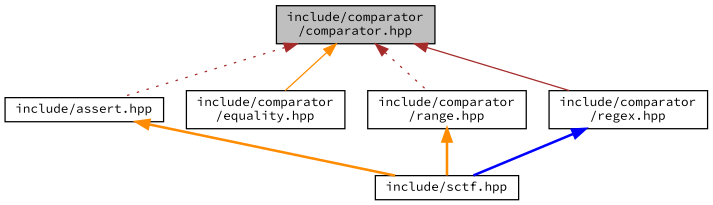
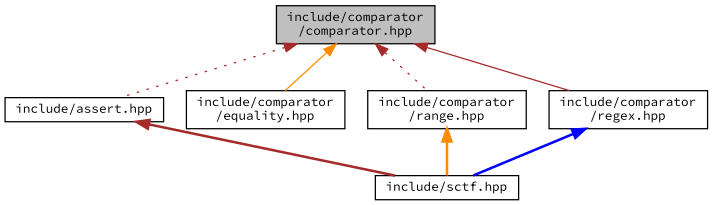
edge "include/sctf.hpp" -> "include/assert.hpp": color darkorange -> brown
